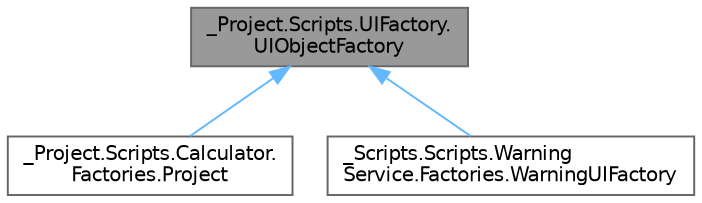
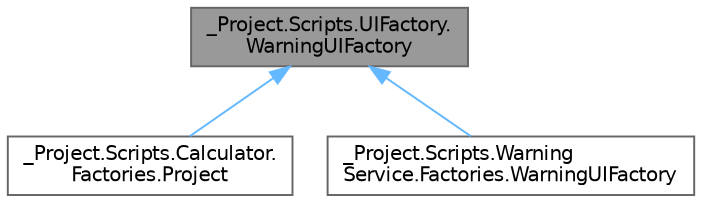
node "_Project.Scripts.UIFactory. UIObjectFactory": label "_Project.Scripts.UIFactory. UIObjectFactory" -> "_Project.Scripts.UIFactory. WarningUIFactory"
node "_Scripts.Scripts.Warning Service.Factories.WarningUIFactory": label "_Scripts.Scripts.Warning Service.Factories.WarningUIFactory" -> "_Project.Scripts.Warning Service.Factories.WarningUIFactory"
